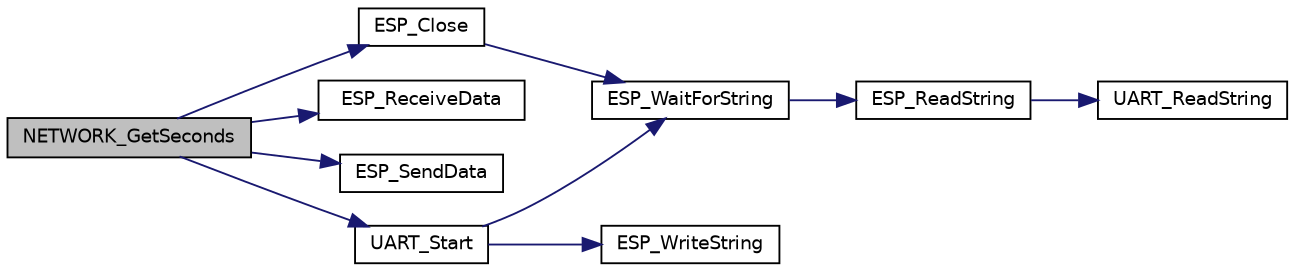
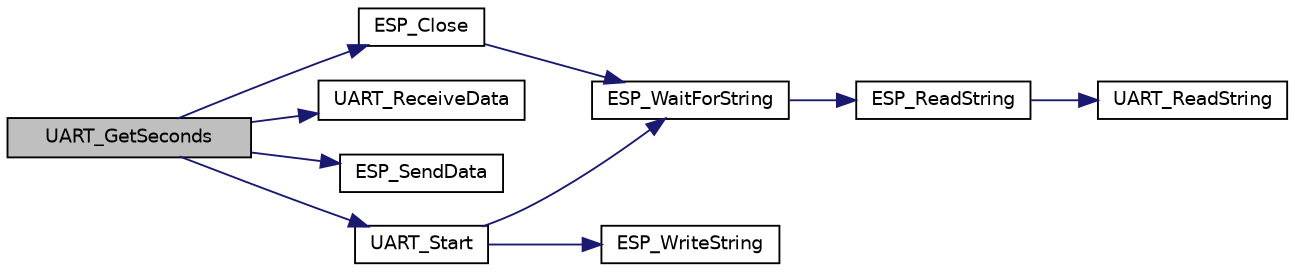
node "ESP_ReceiveData": label "ESP_ReceiveData" -> "UART_ReceiveData"
node "NETWORK_GetSeconds": label "NETWORK_GetSeconds" -> "UART_GetSeconds"
